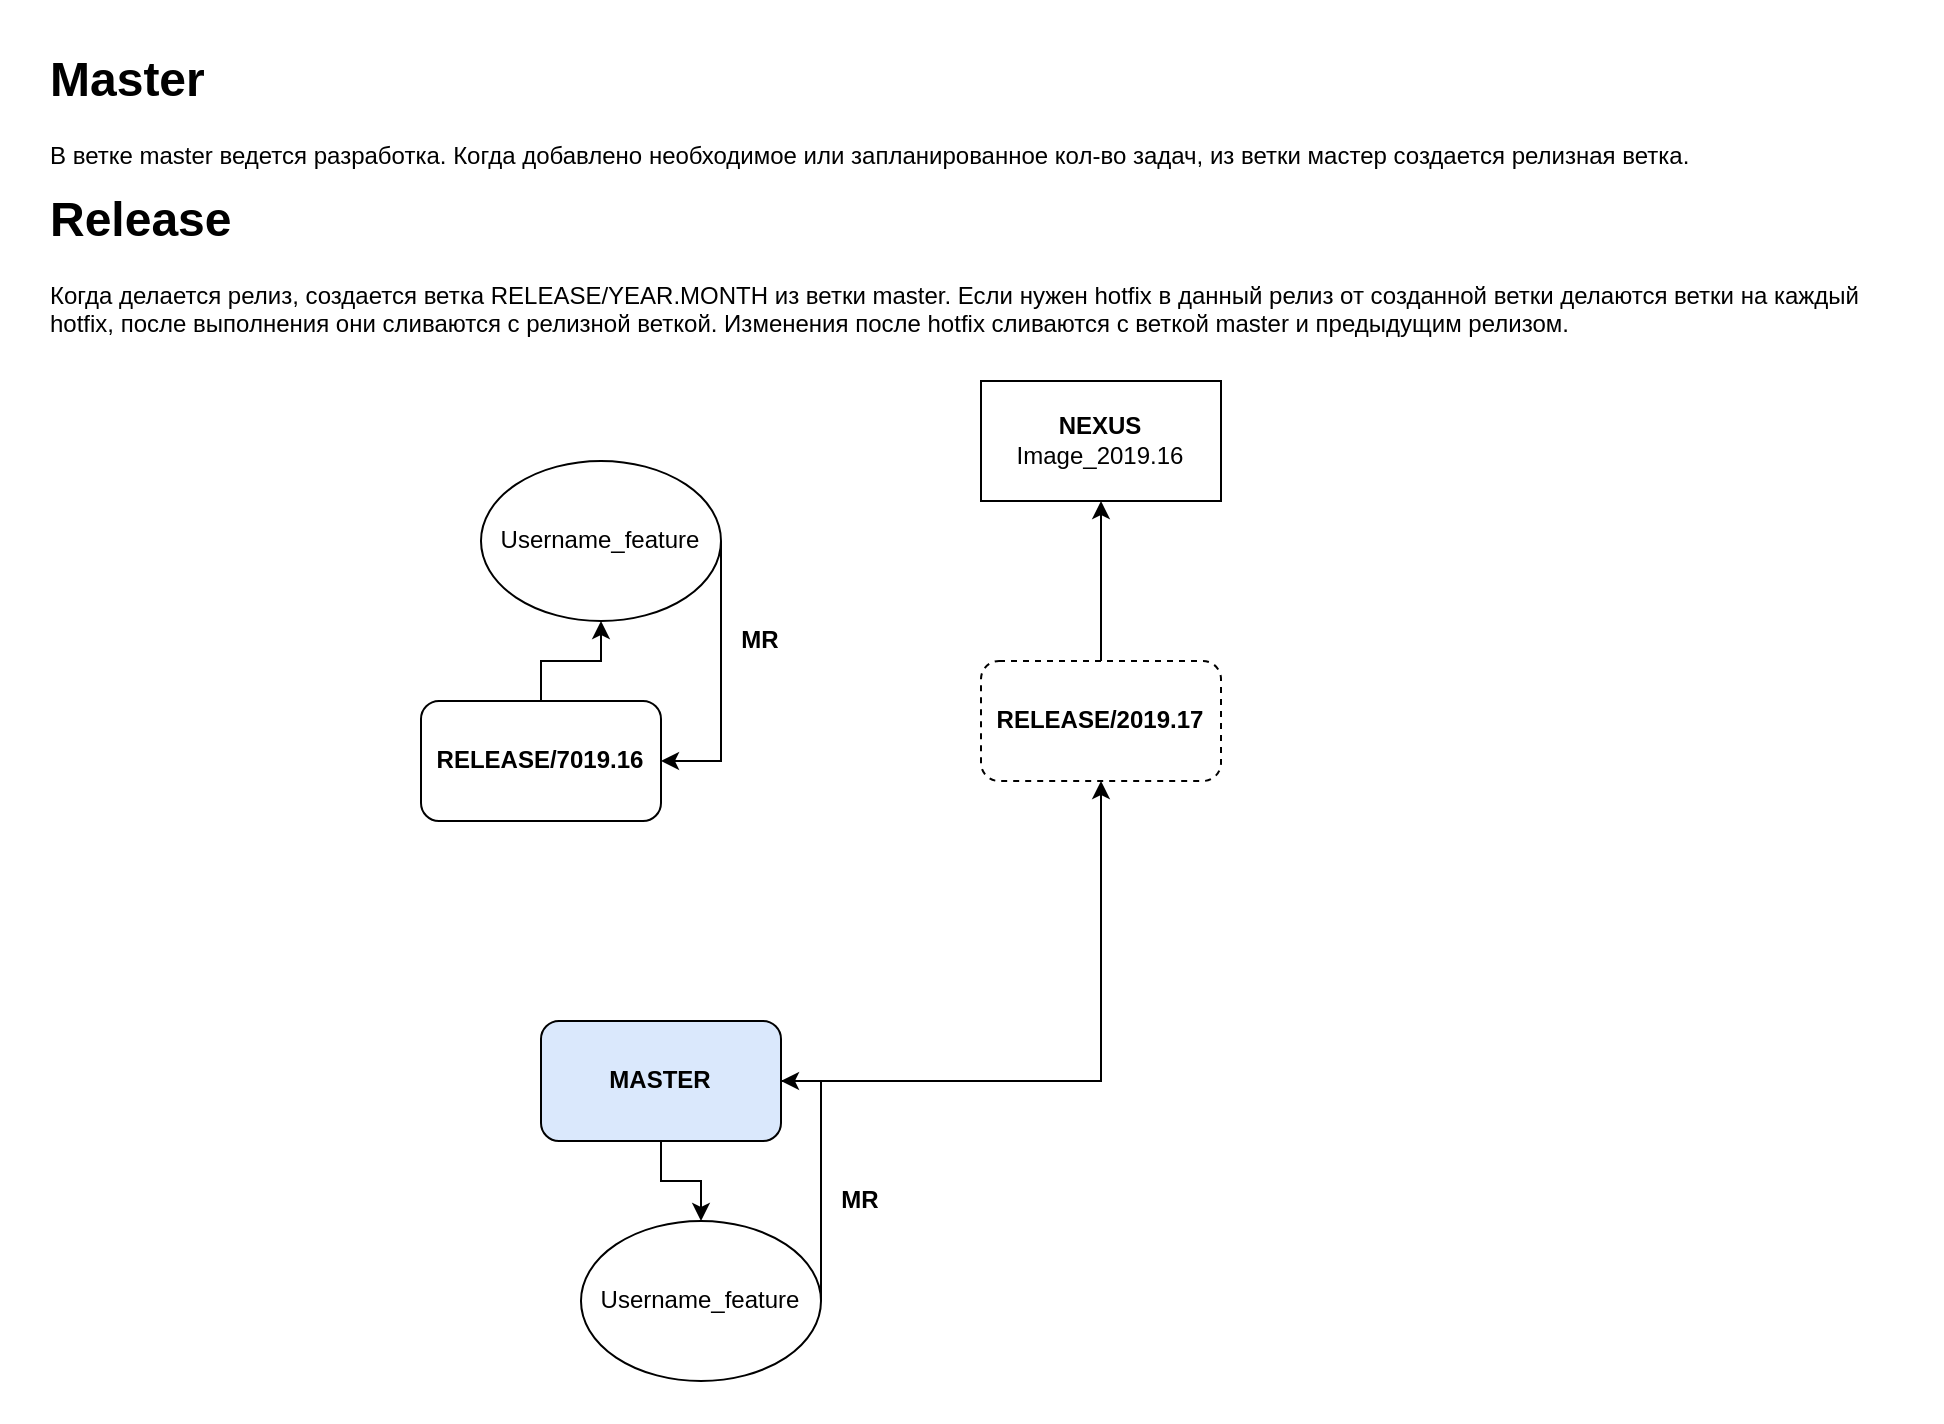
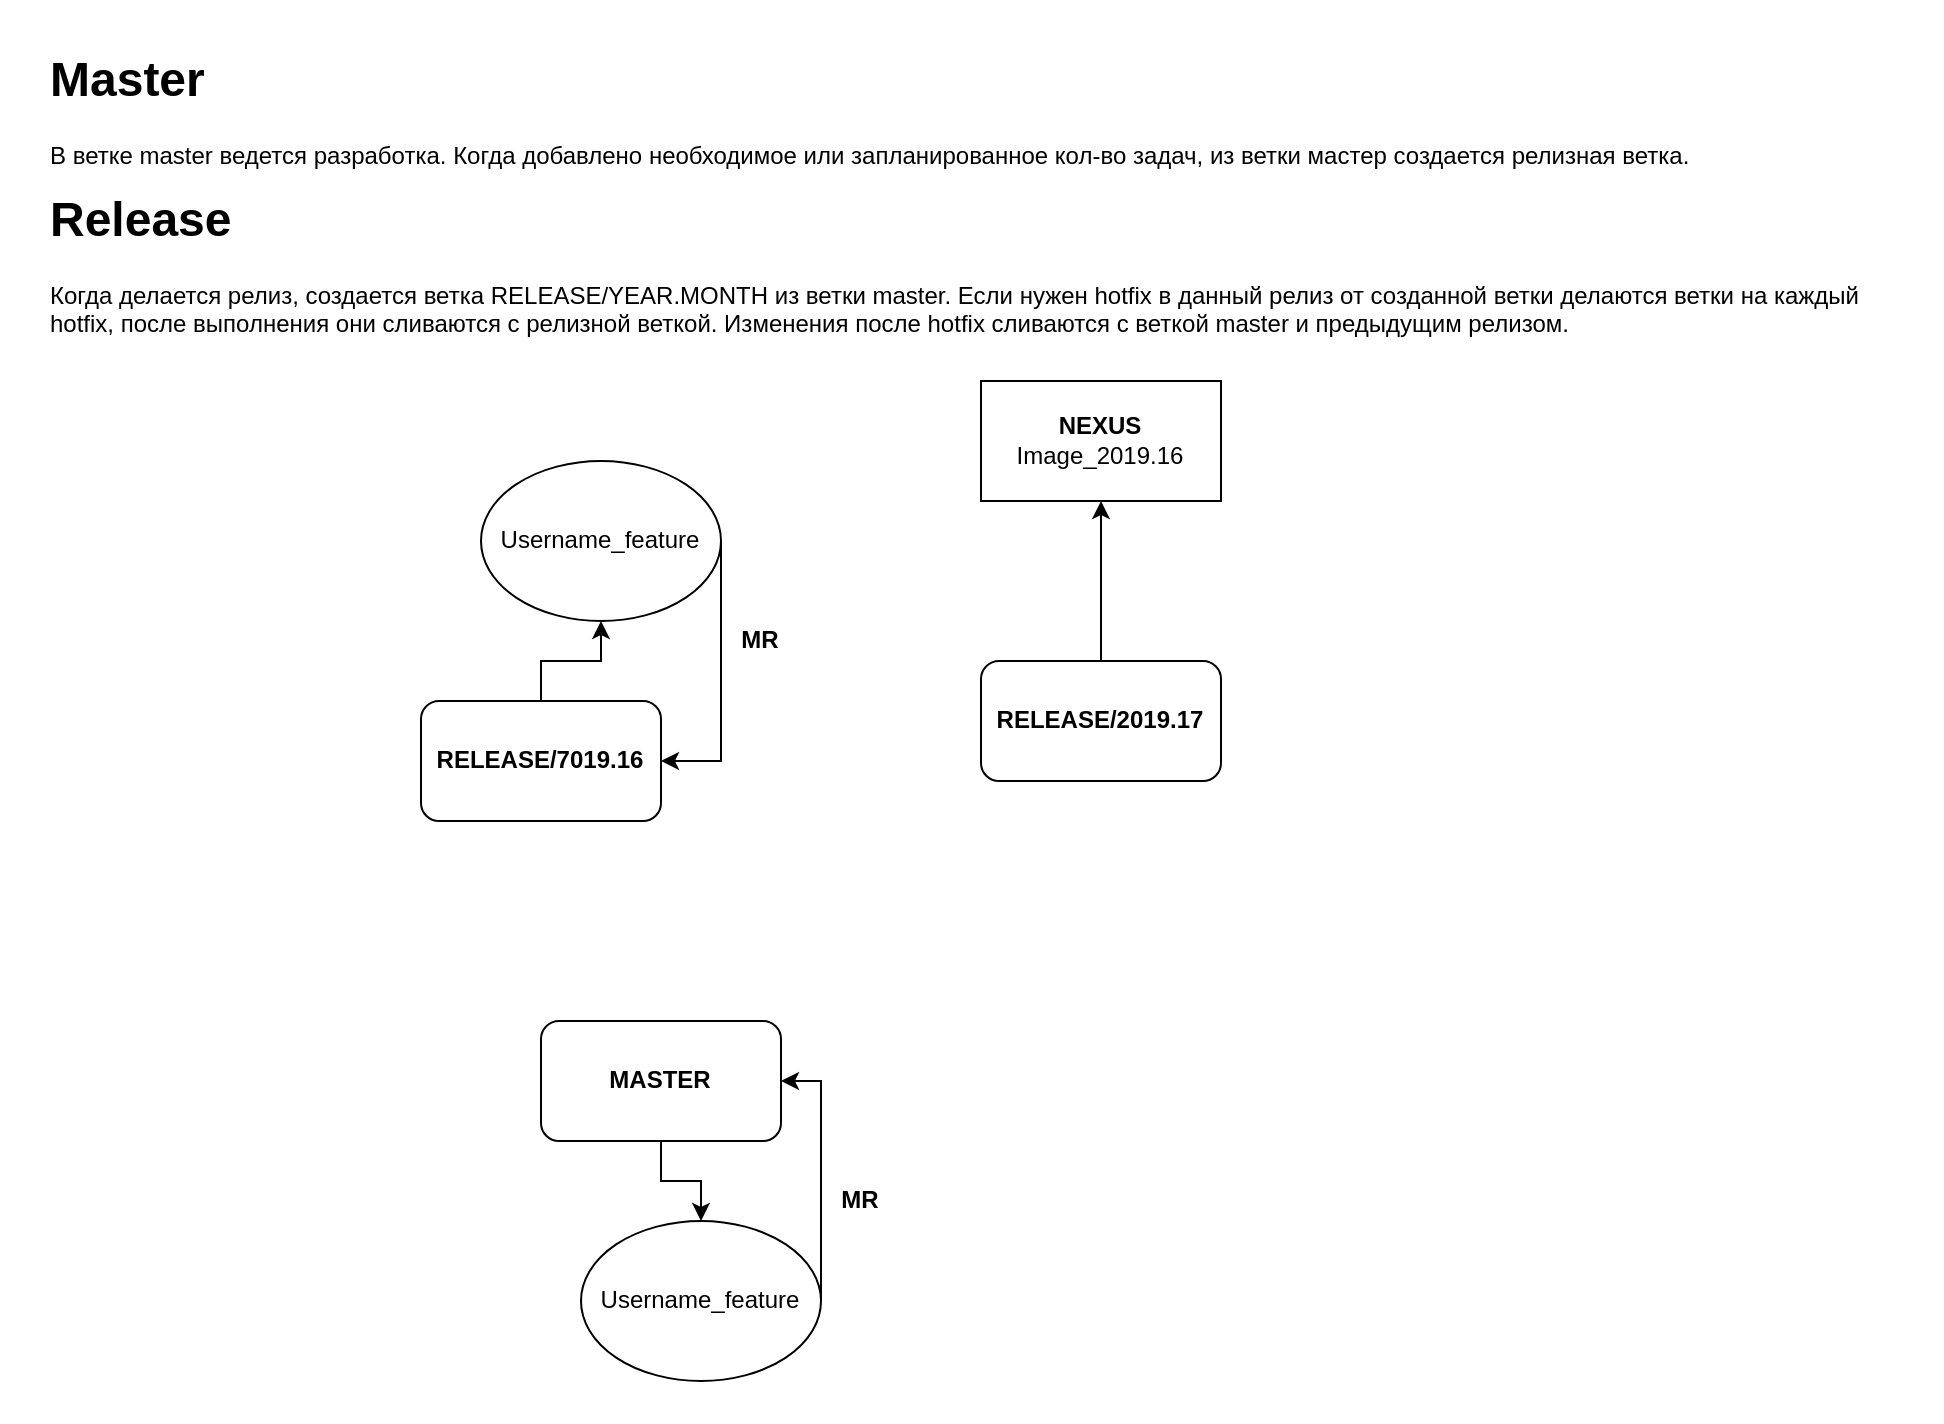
node "RELEASE/2019.17": style dashed -> solid
edge "MASTER" -> "RELEASE/2019.17": removed
node "MASTER": fillcolor #dae8fc -> #ffffff
